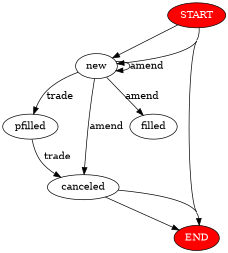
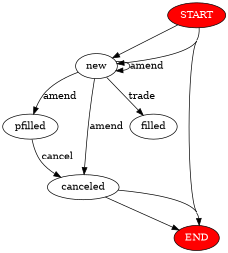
edge "new" -> "pfilled": label "trade" -> "amend"
edge "new" -> "filled": label "amend" -> "trade"
edge "pfilled" -> "canceled": label "trade" -> "cancel"
